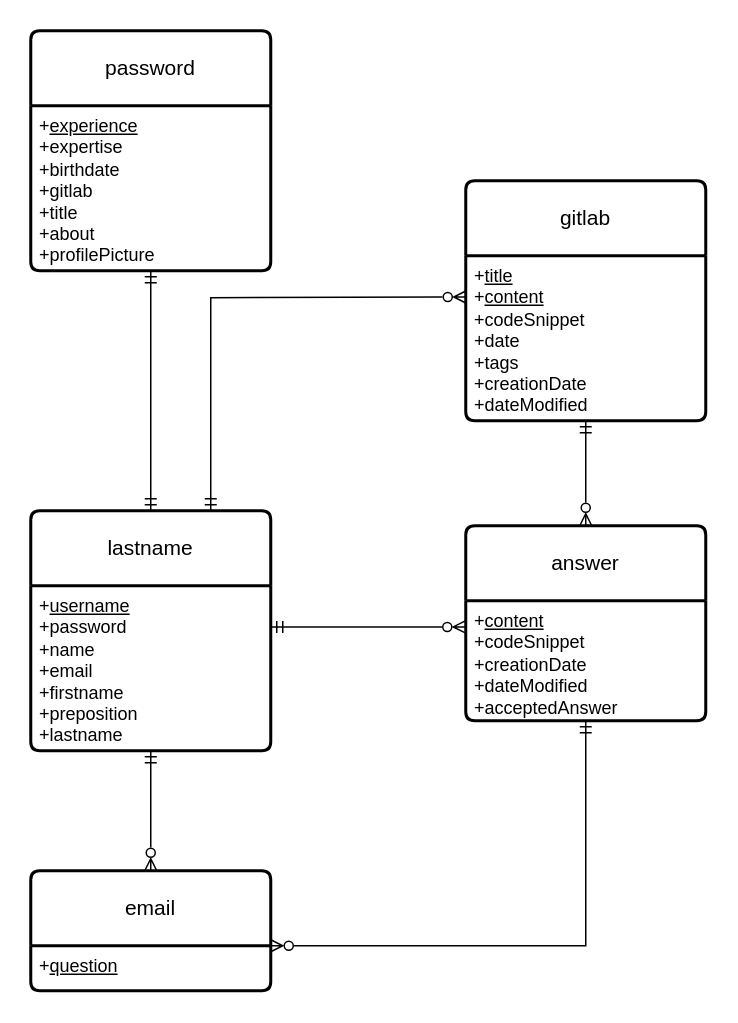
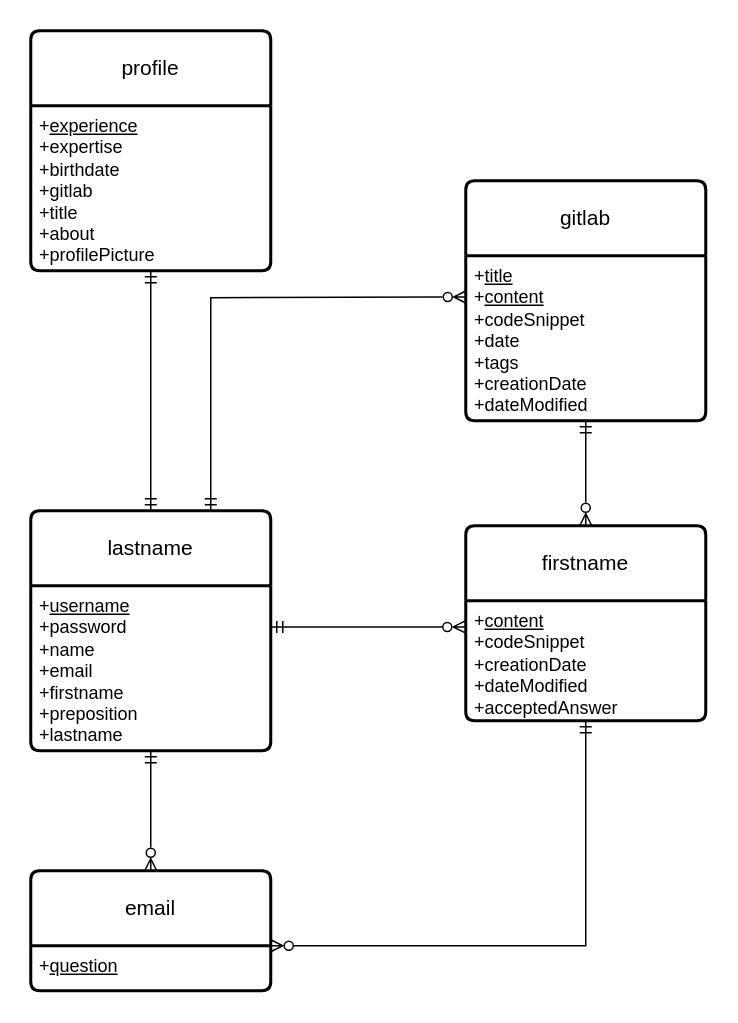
node "password": label "password" -> "profile"
node "answer": label "answer" -> "firstname"
